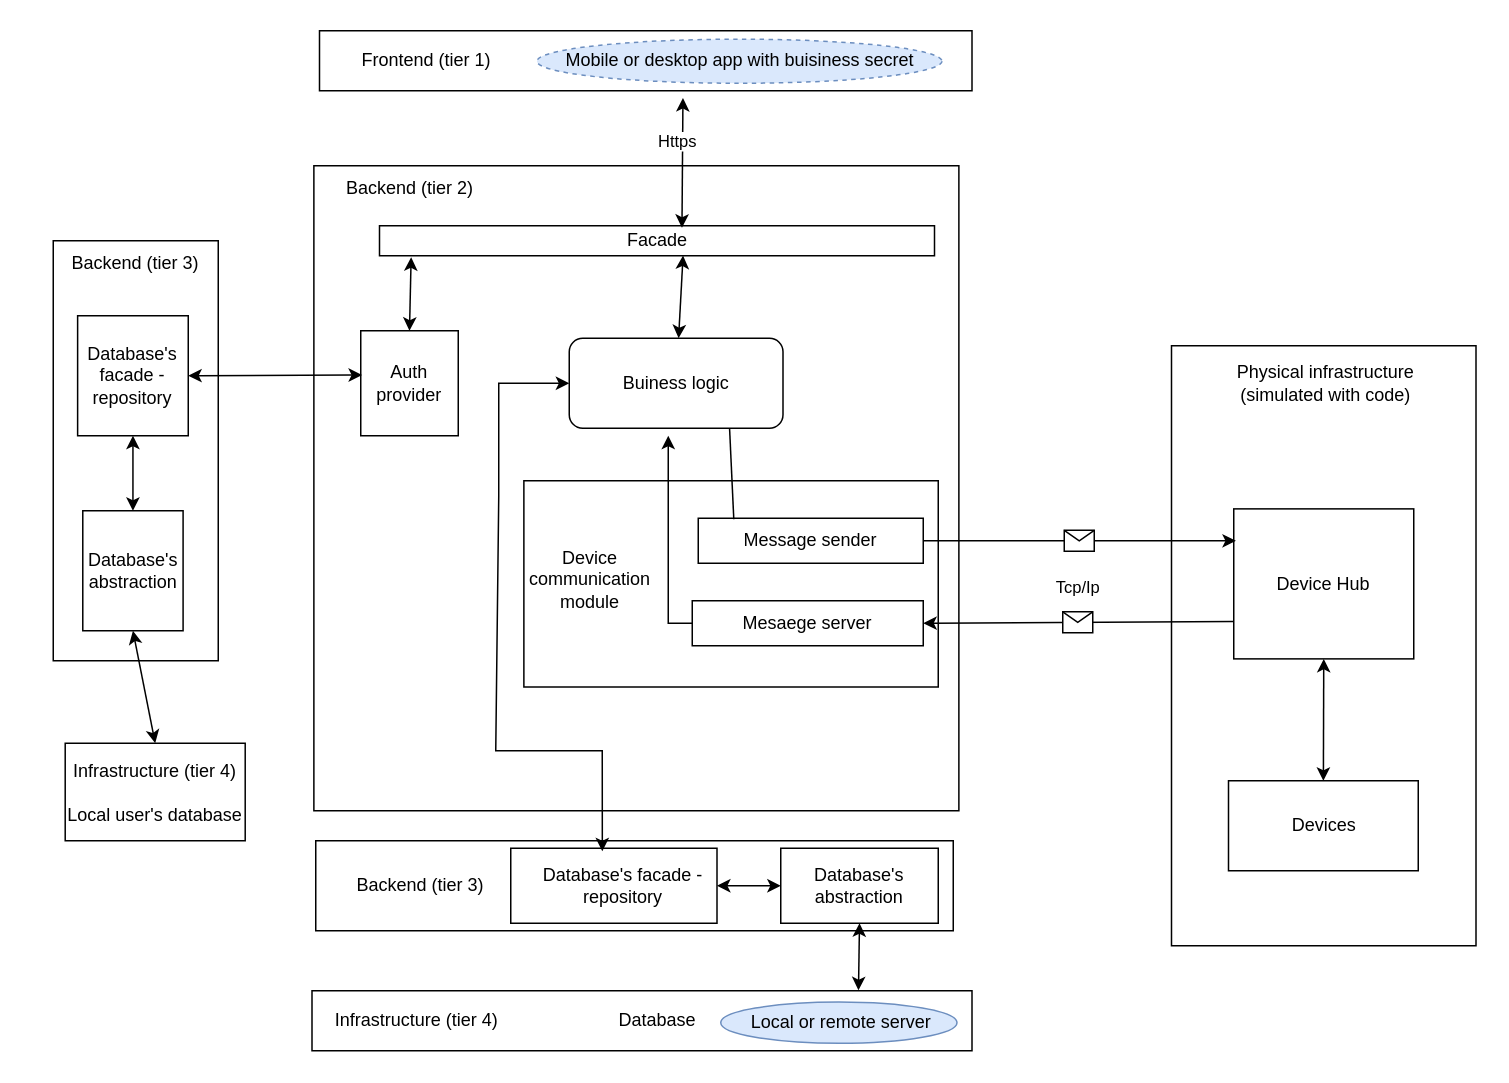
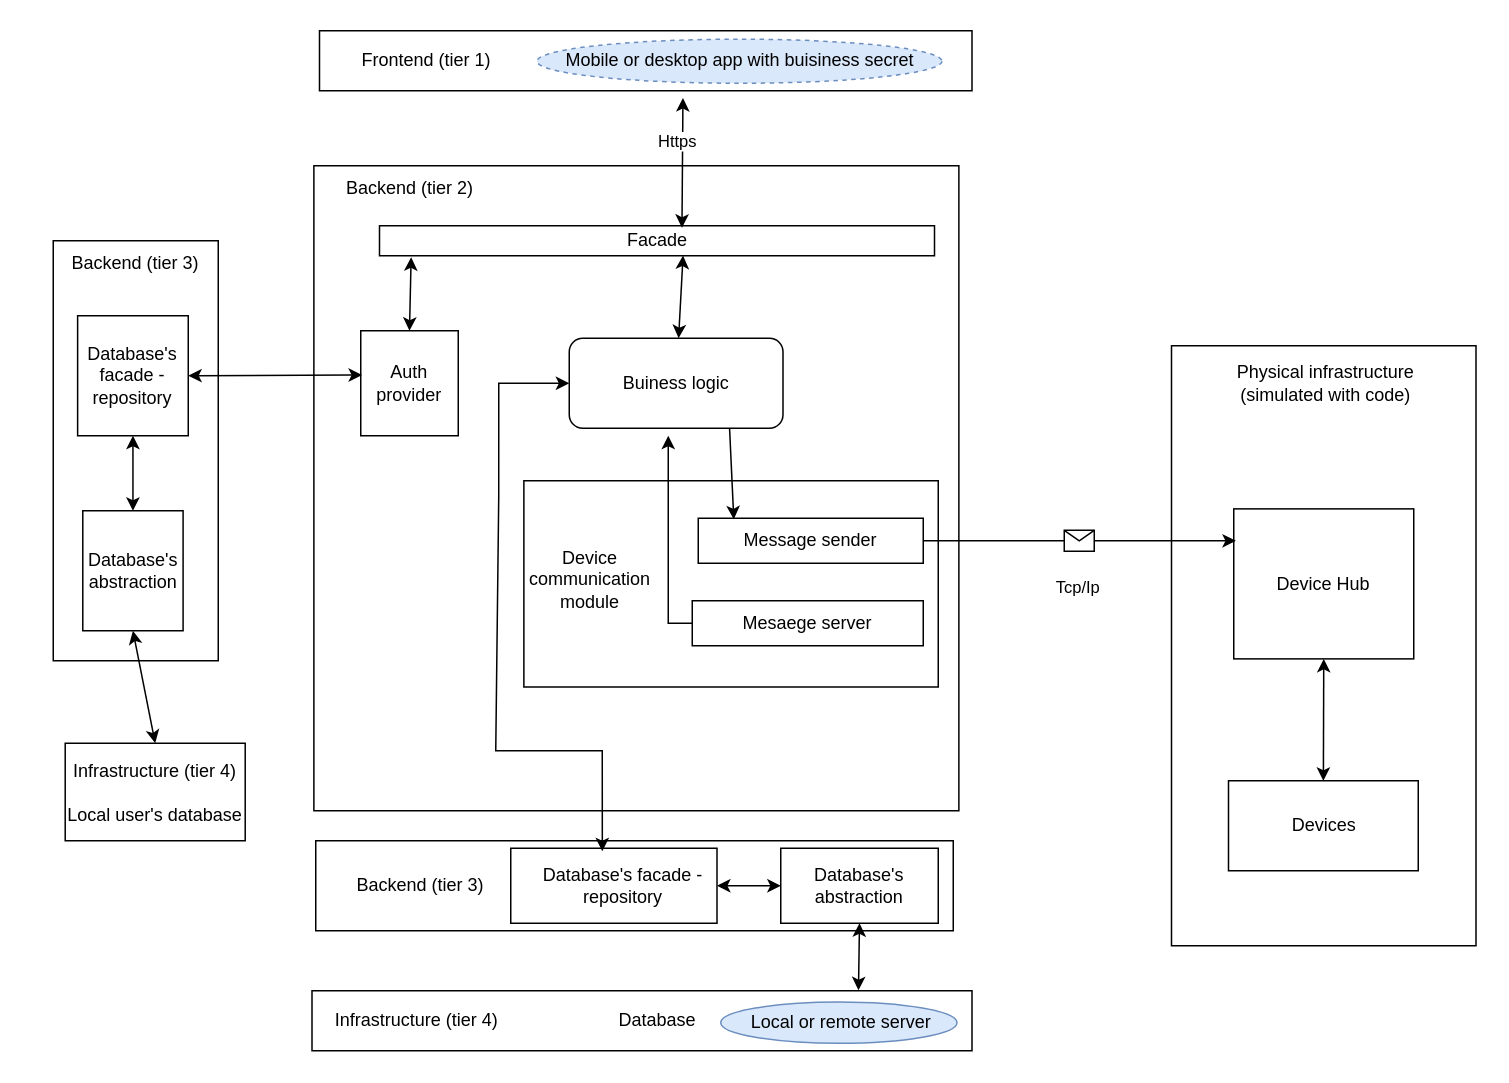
edge "Buiness logic" -- "Message sender": arrowhead none -> classic
edge "Device Hub" -> "Mesaege server": removed
